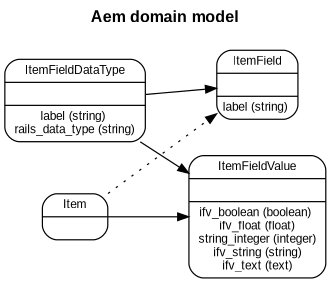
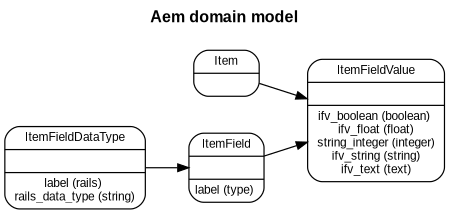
node "ItemField": text "label (string)" -> "label (type)"
node "ItemFieldDataType": text "label (string)" -> "label (rails)"
edge "ItemFieldDataType" -- "ItemFieldValue": now "ItemField" -- "ItemFieldValue"
